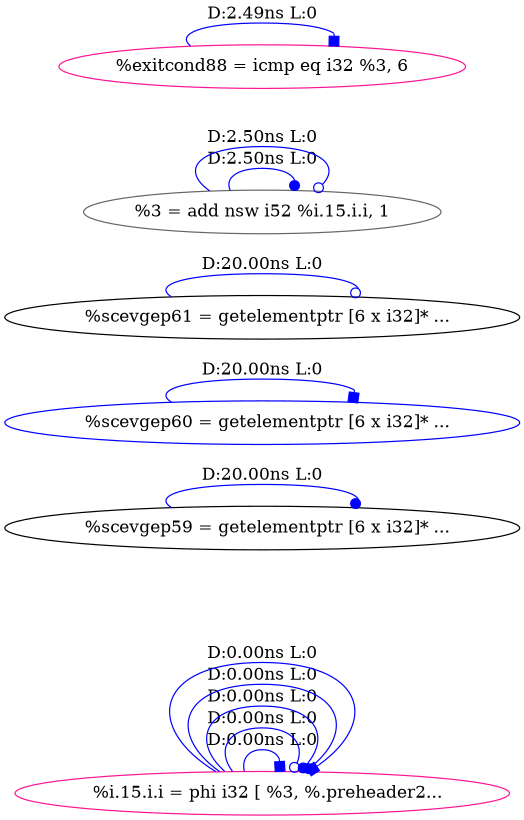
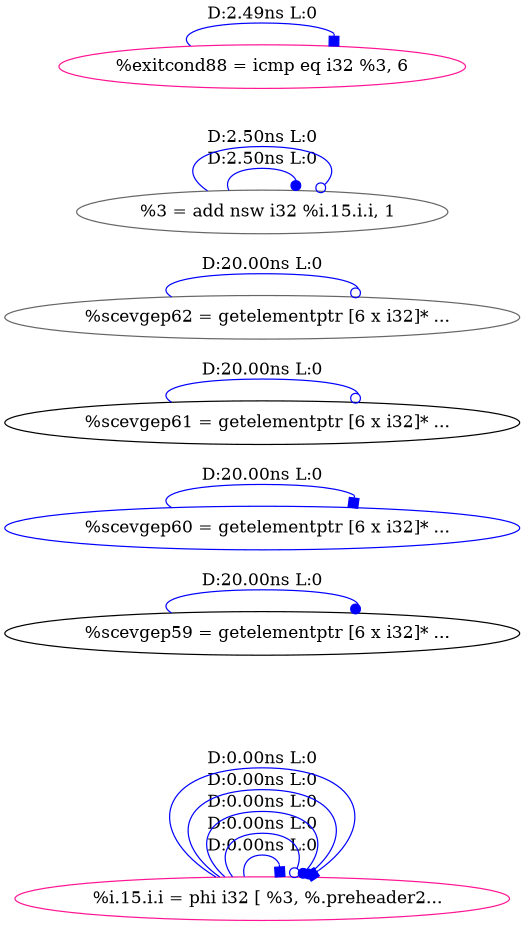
node "%3 = add nsw i52 %i.15.i.i, 1": label "%3 = add nsw i52 %i.15.i.i, 1" -> "%3 = add nsw i32 %i.15.i.i, 1"
node "%scevgep62 = getelementptr [6 x i32]* ...": added
